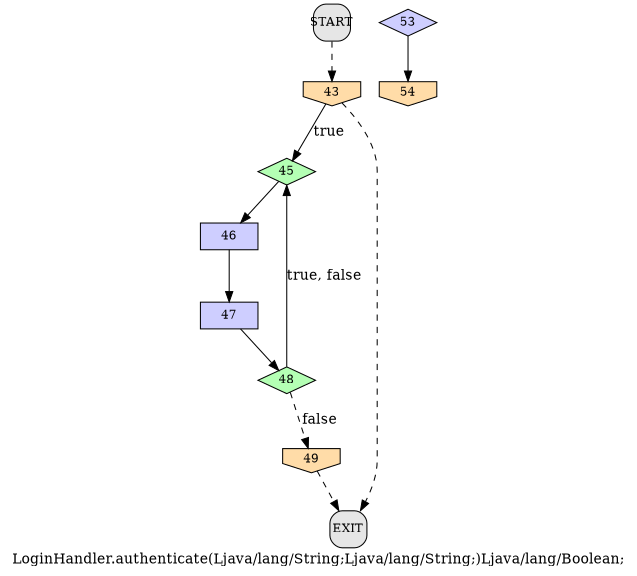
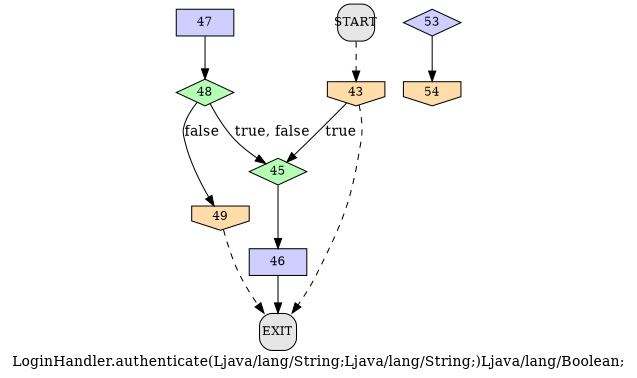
edge "46" -> "47": now "46" -> "EXIT"
edge "48" -> "49": style dashed -> solid
